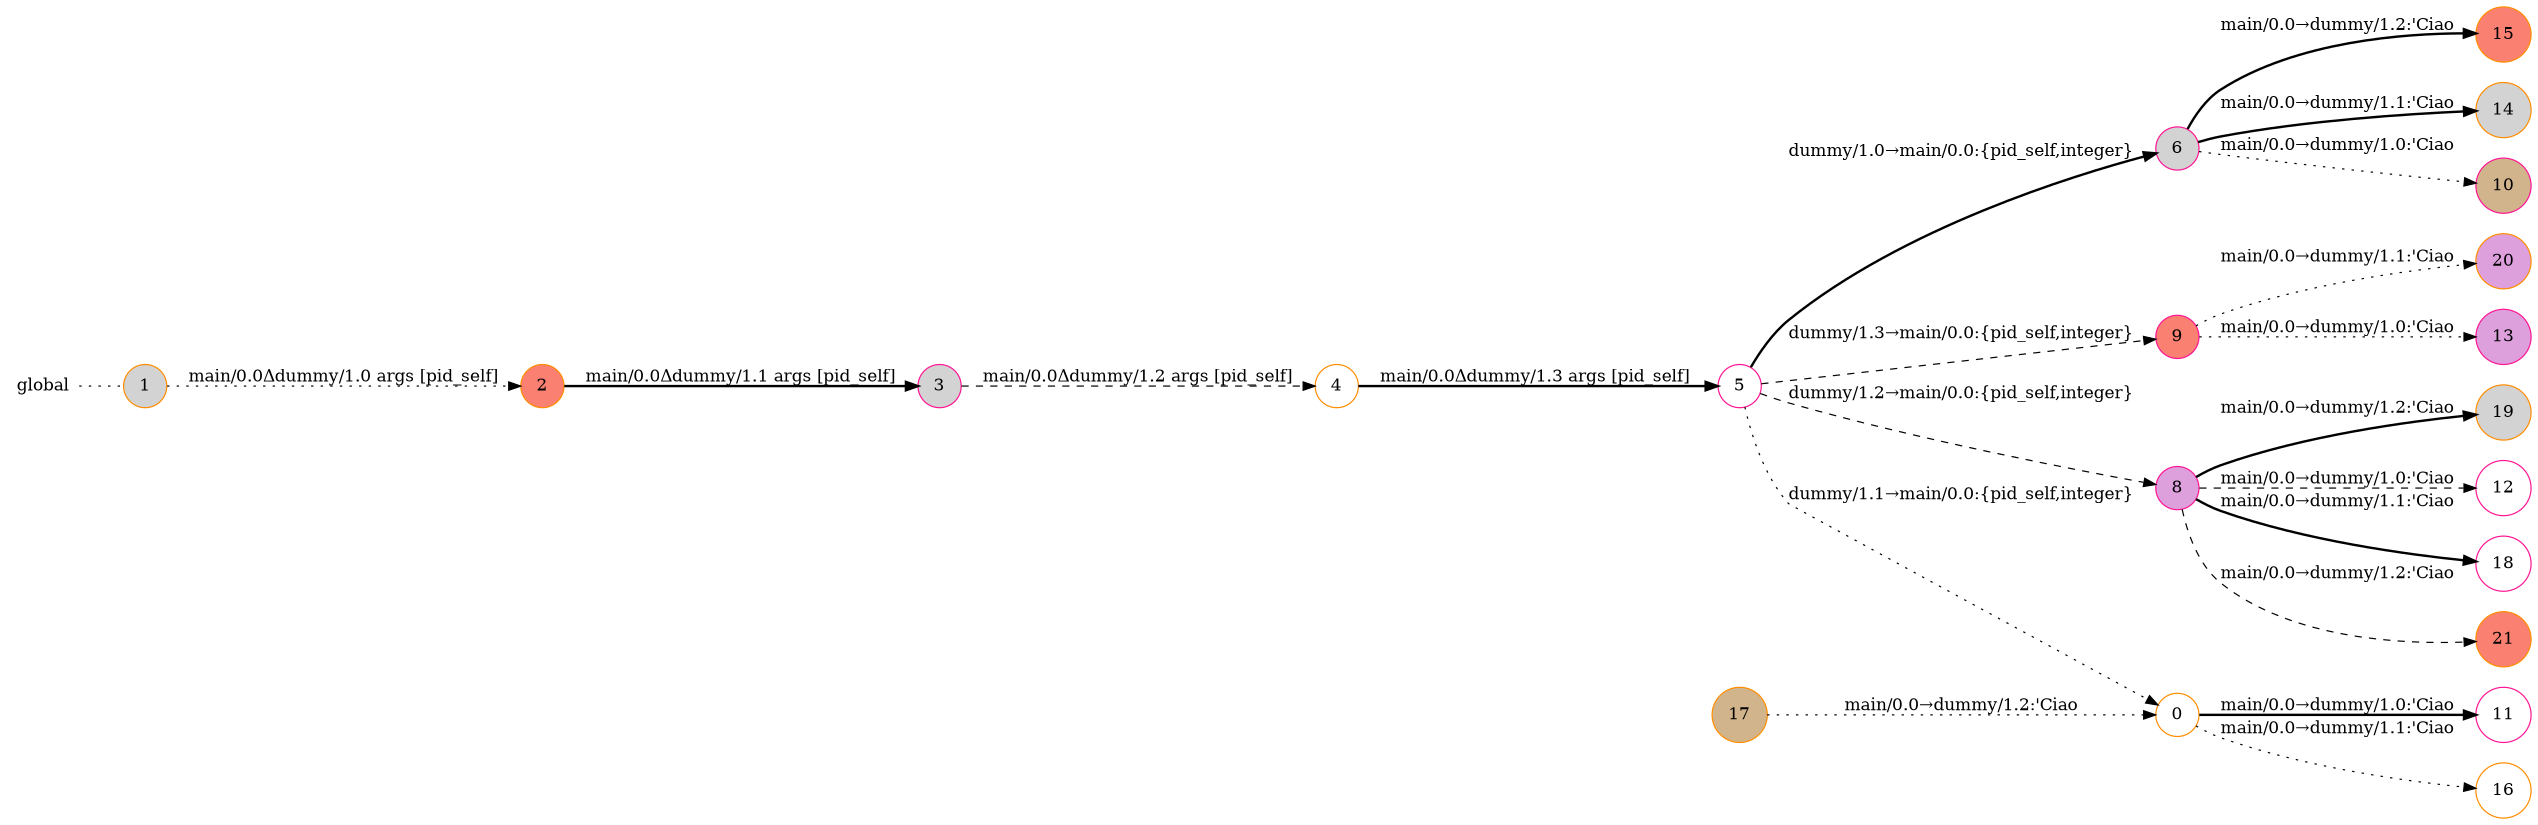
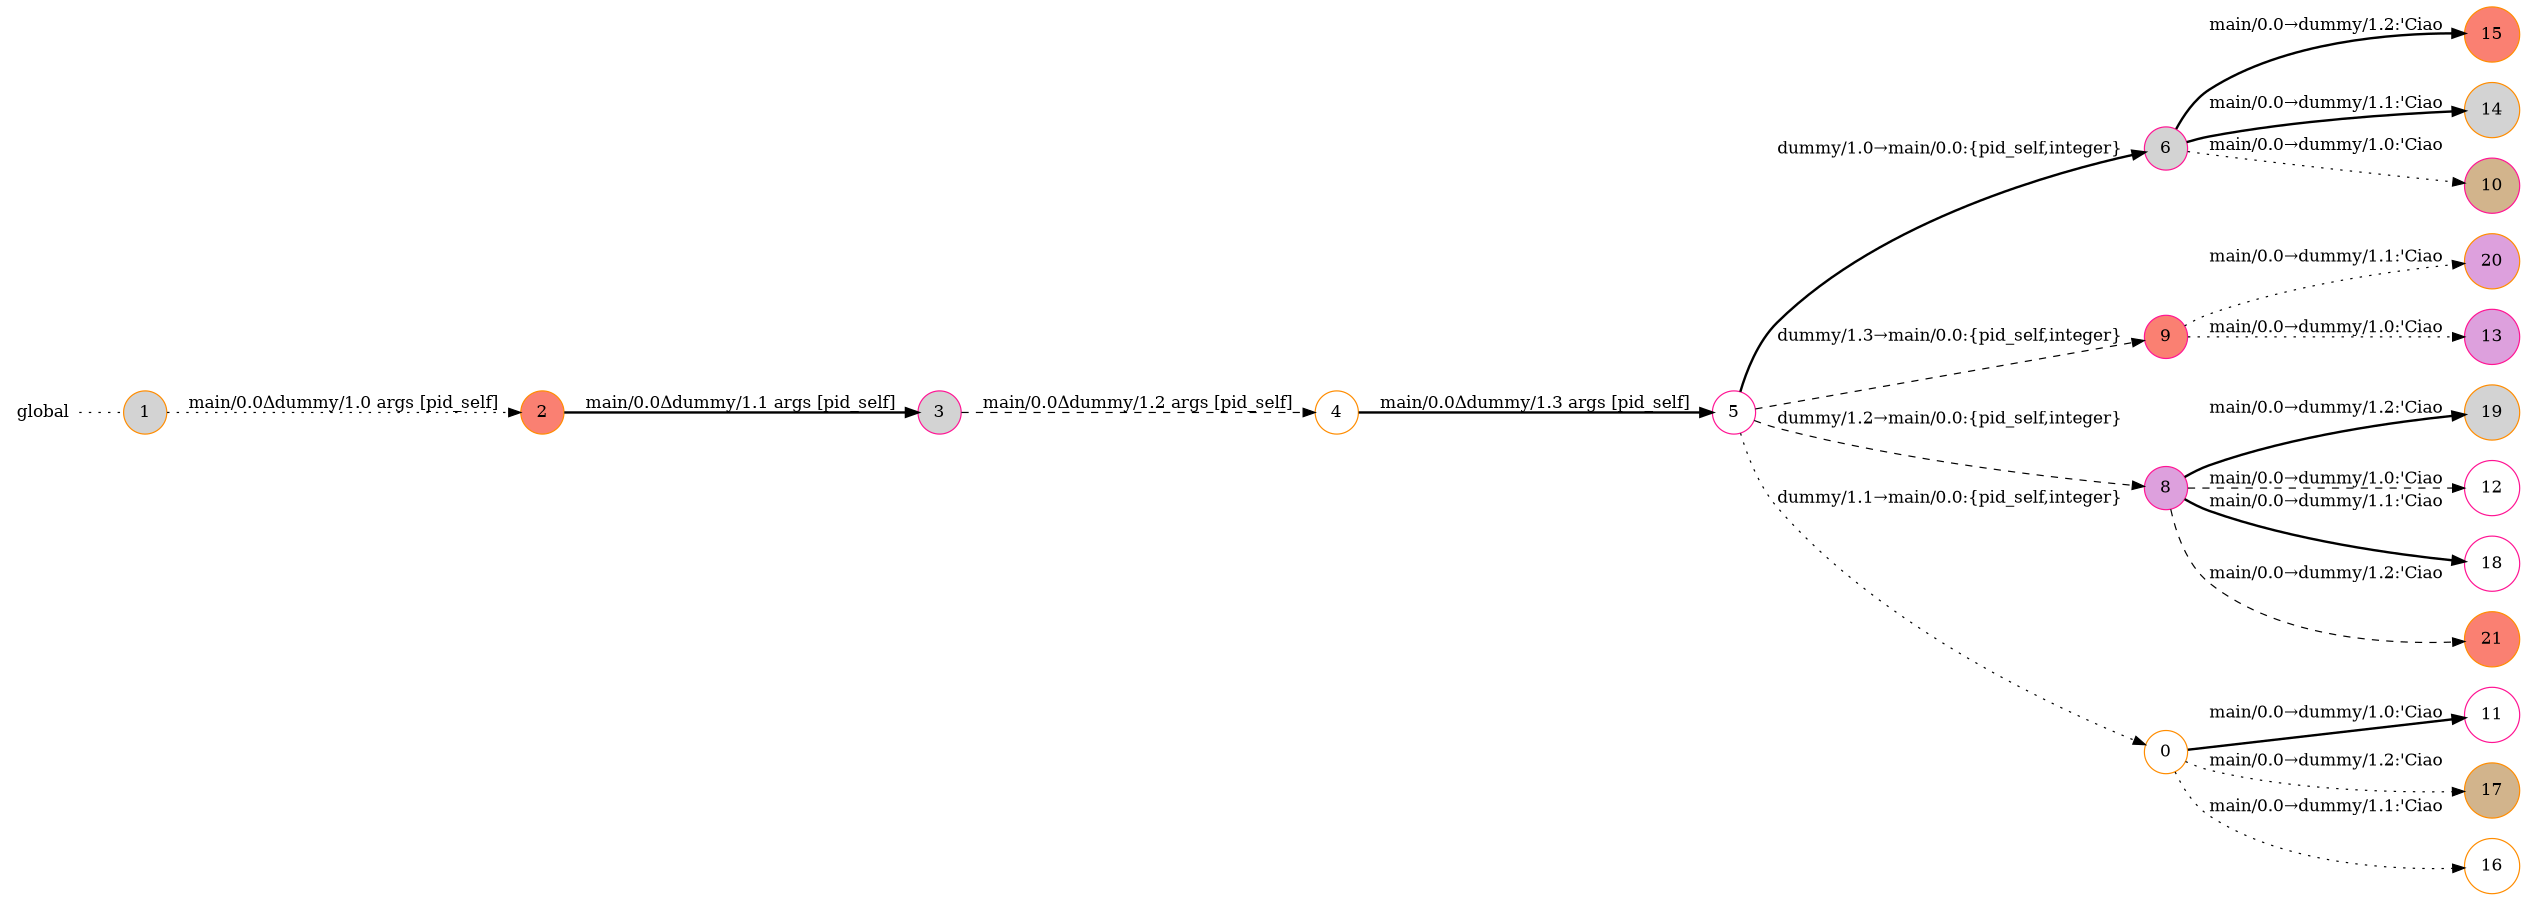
edge "17" -> "0": reversed
